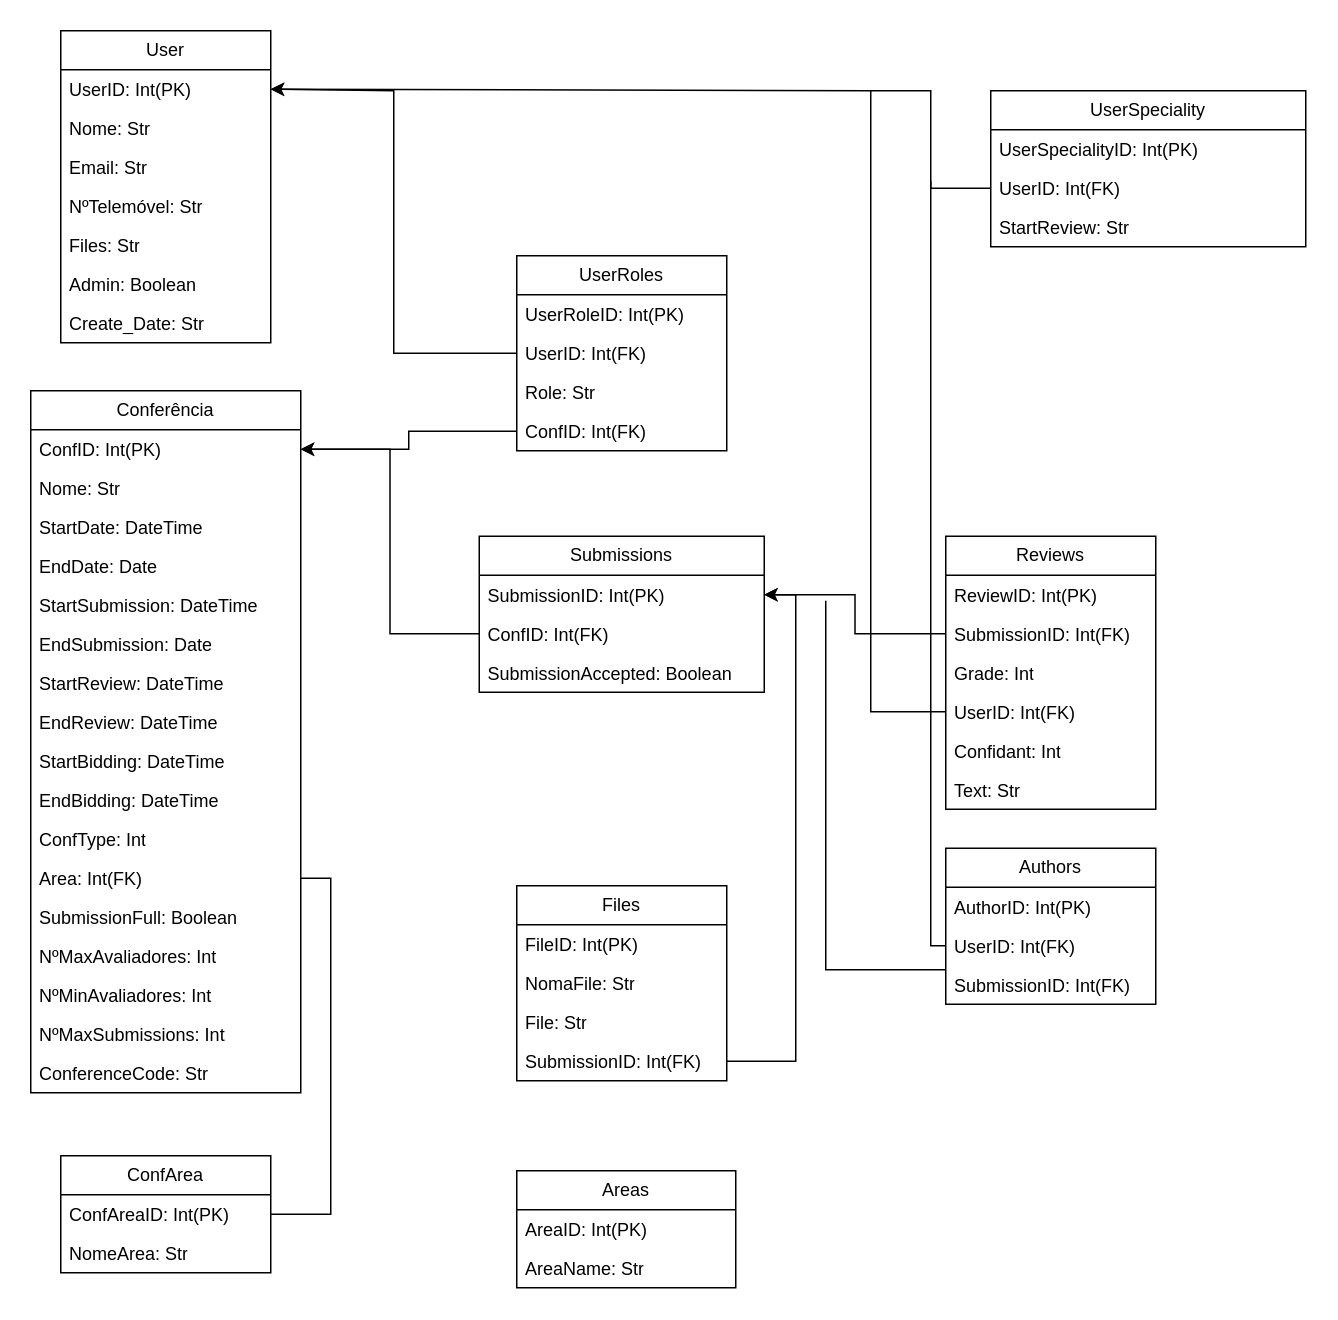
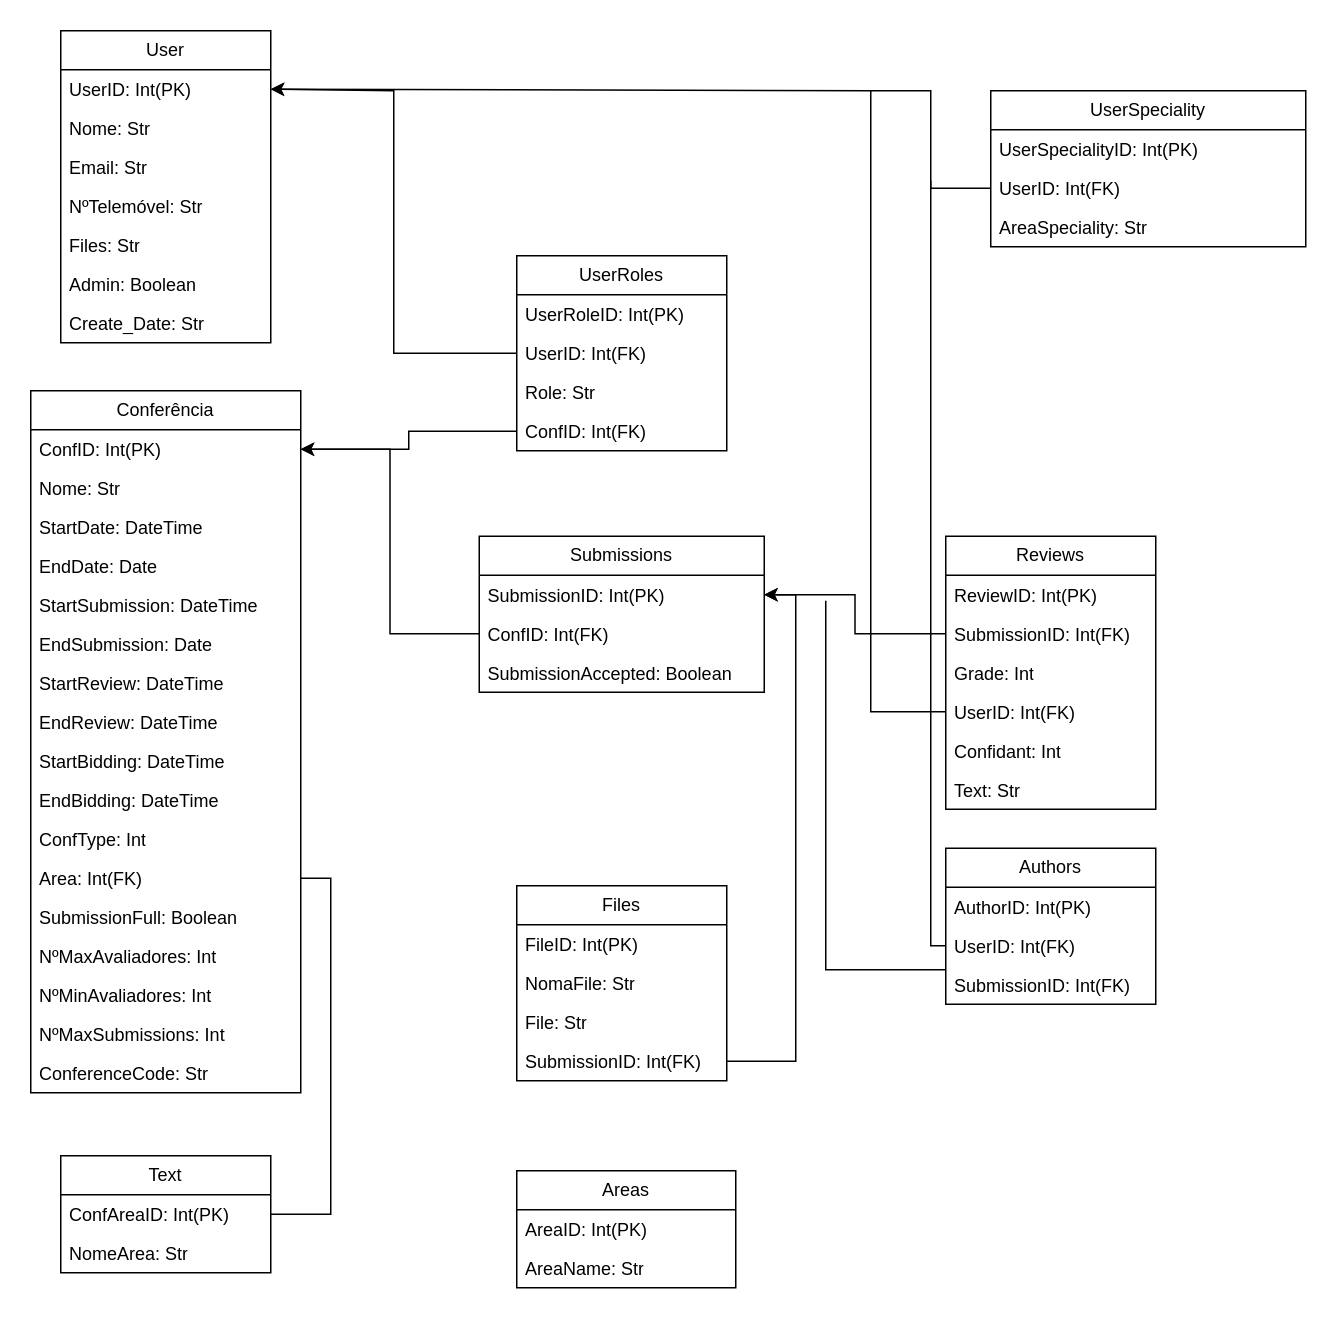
node "StartReview: Str": label "StartReview: Str" -> "AreaSpeciality: Str"
node "ConfArea": label "ConfArea" -> "Text"
